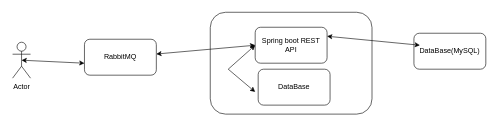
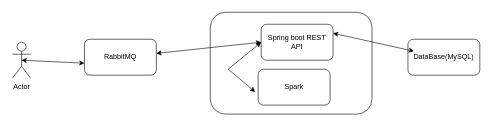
node "Spring boot REST API": moved (291, 45) -> (297, 42)
node "DataBase(MySQL)": moved (450, 51) -> (444, 57)
node "DataBase": label "DataBase" -> "Spark"
